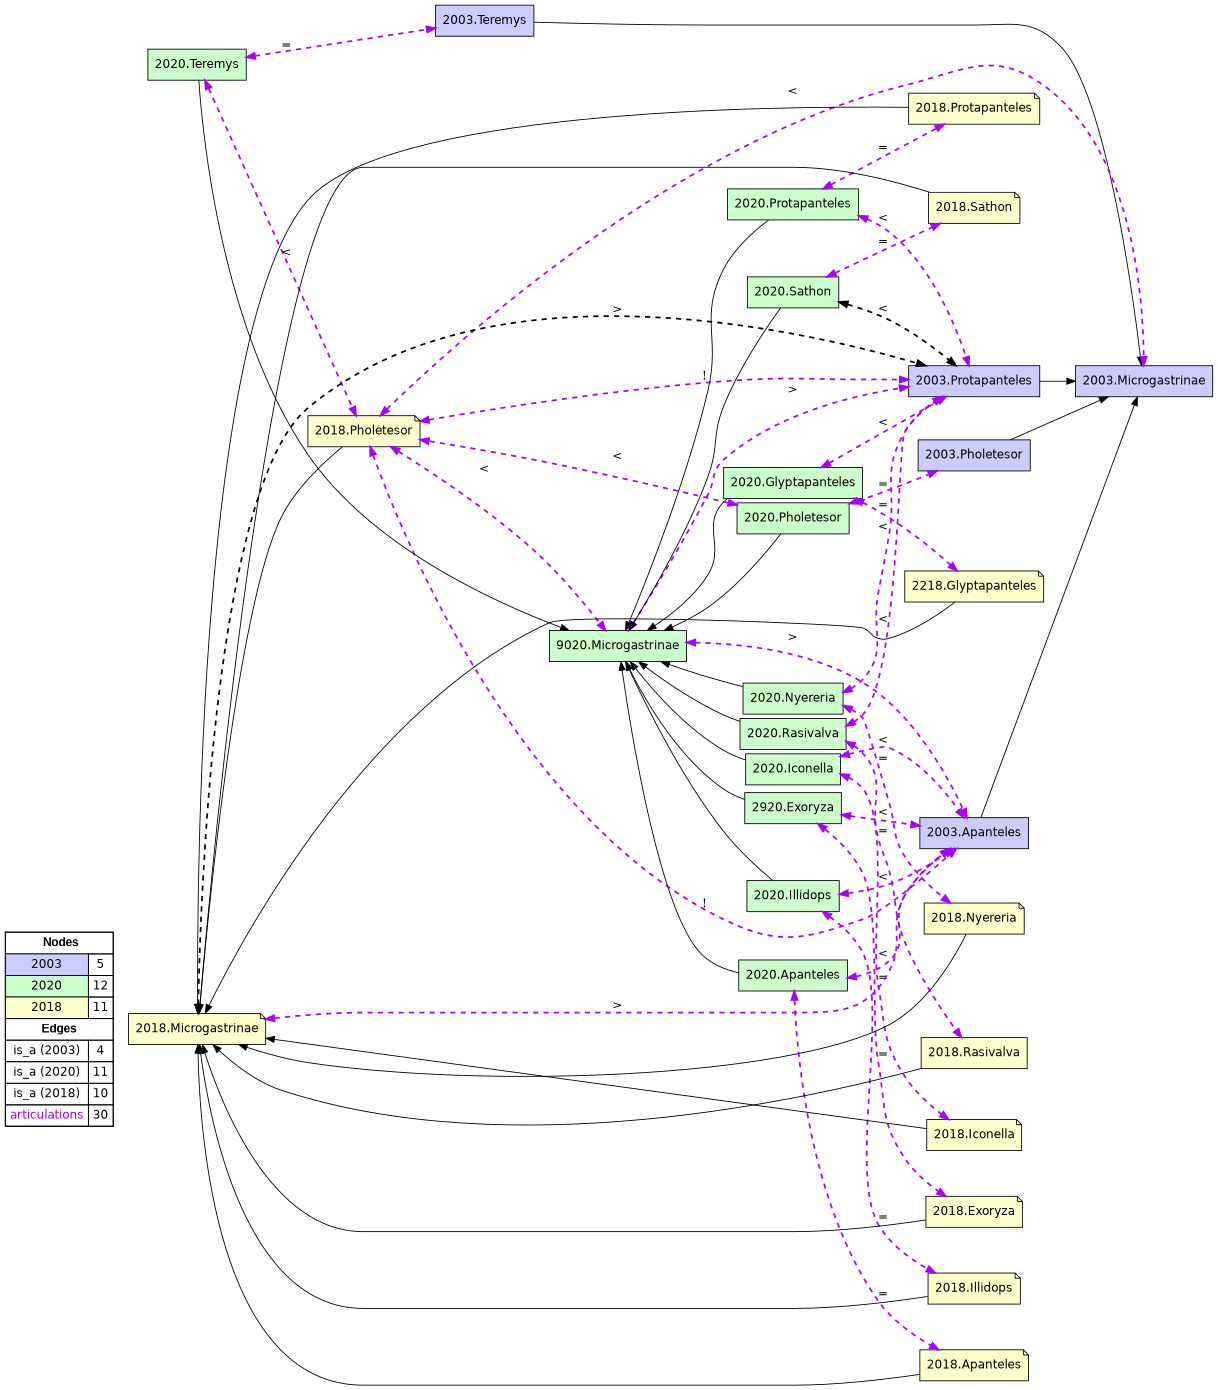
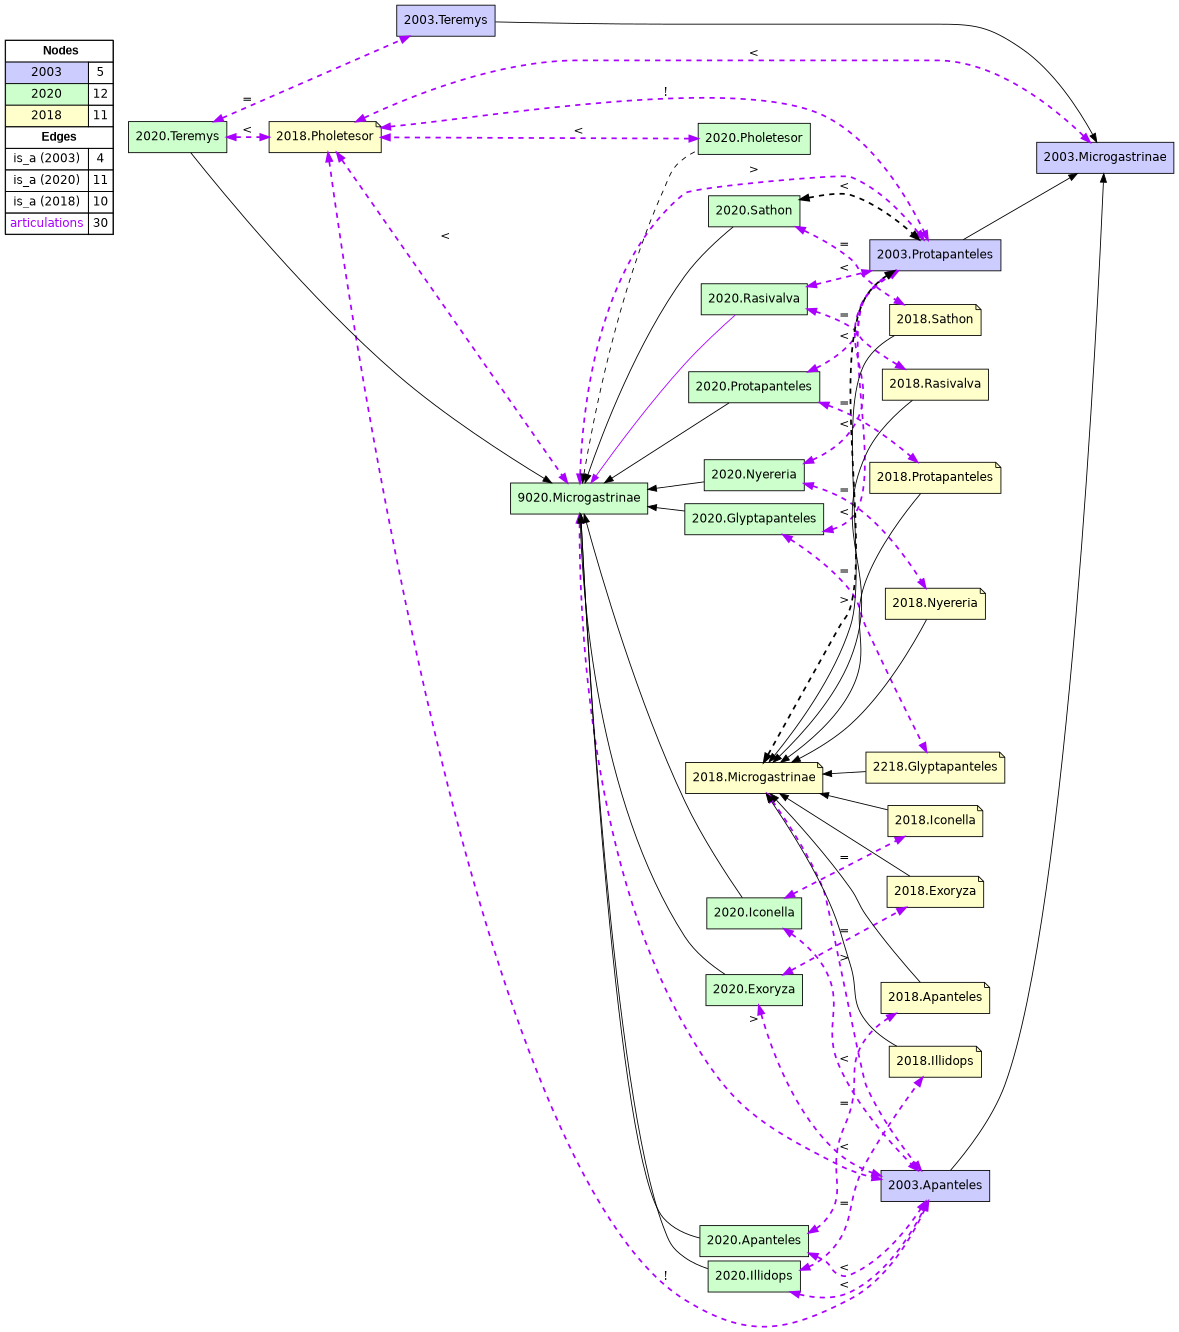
node "2003.Pholetesor": removed
edge "2020.Pholetesor" -> "9020.Microgastrinae": style solid -> dashed
edge "2018.Pholetesor" -> "2018.Microgastrinae": removed
edge "2020.Rasivalva" -> "9020.Microgastrinae": color #000000 -> #aa00ff
node "2920.Exoryza": label "2920.Exoryza" -> "2020.Exoryza"
